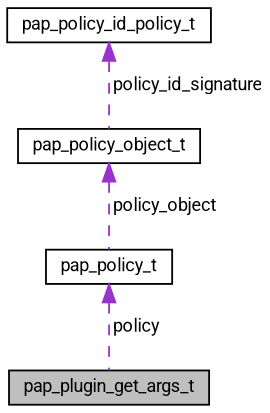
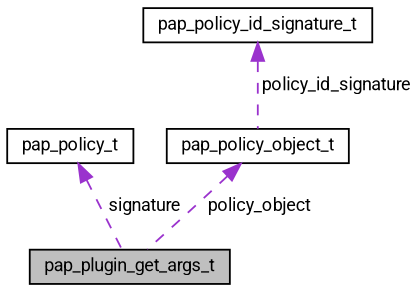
node "pap_policy_id_policy_t": label "pap_policy_id_policy_t" -> "pap_policy_id_signature_t"
edge "pap_policy_t" -> "pap_policy_object_t": now "pap_plugin_get_args_t" -> "pap_policy_object_t"
edge "pap_plugin_get_args_t" -> "pap_policy_t": label " policy" -> " signature"
